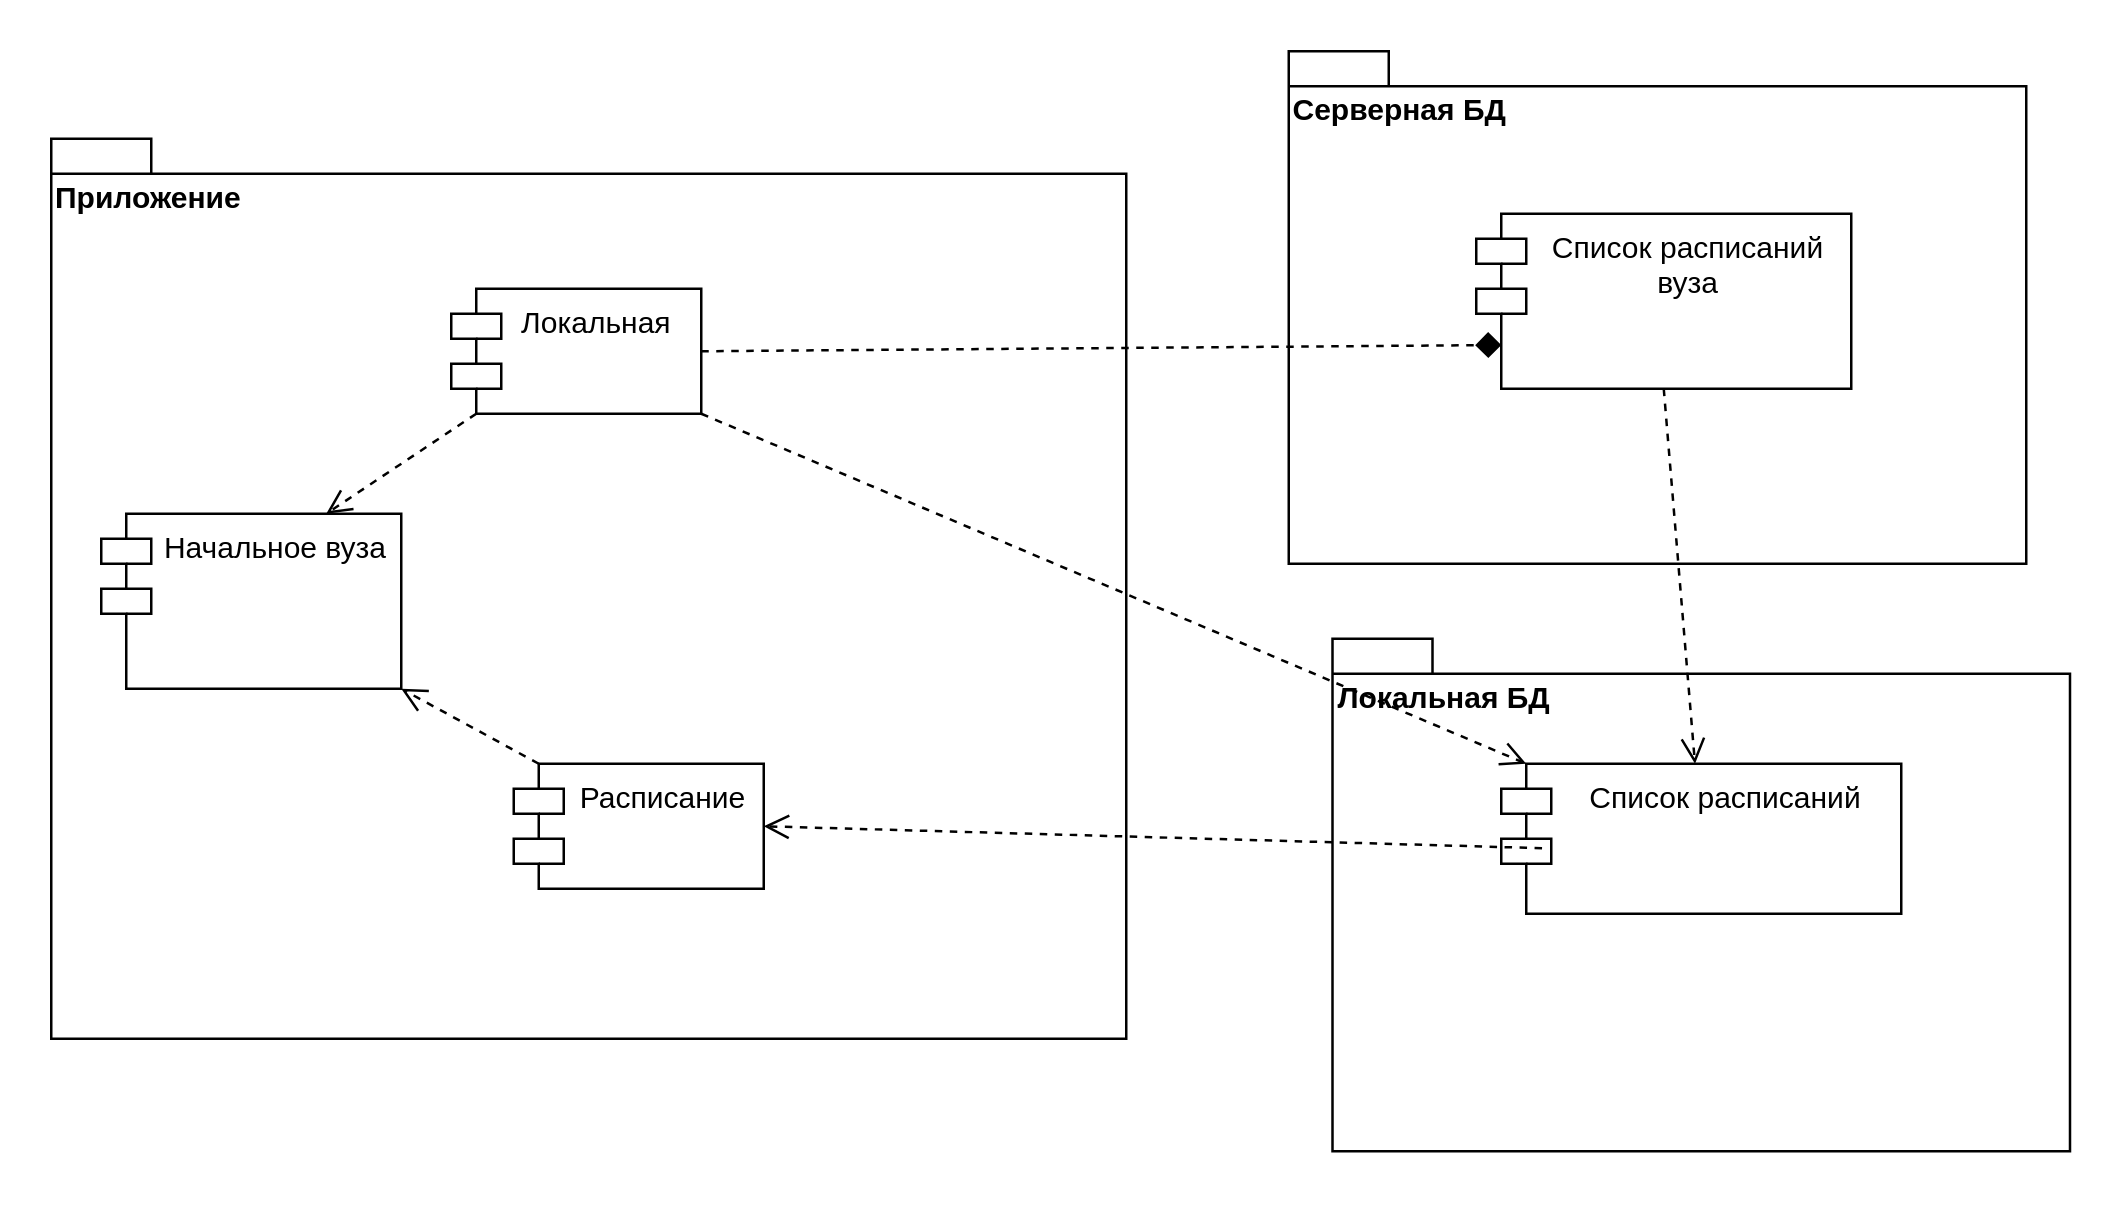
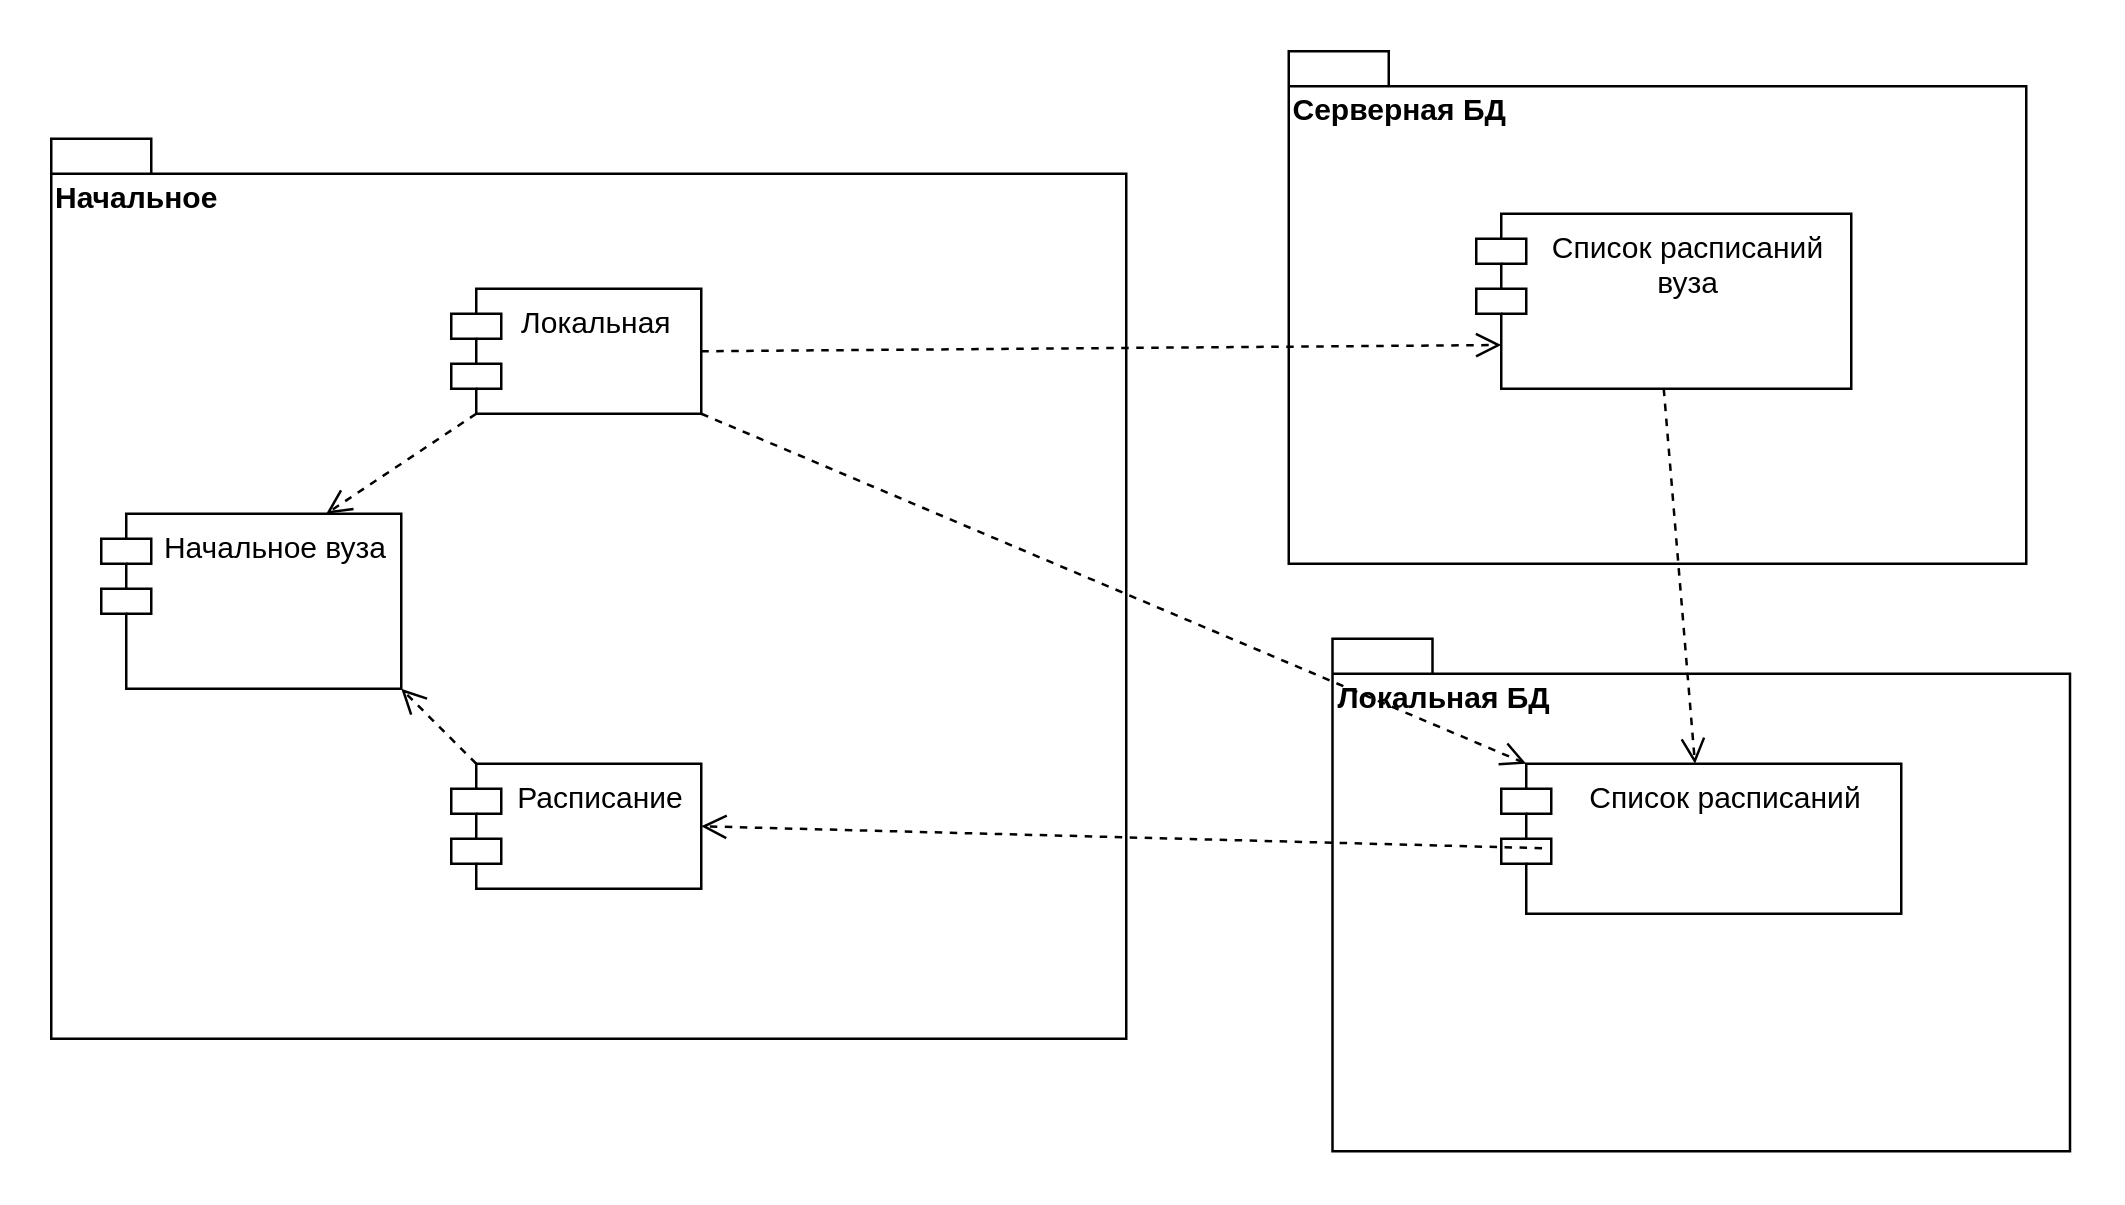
node "Приложение": label "Приложение" -> "Начальное"
edge "Локальная" -> "Список расписаний вуза": arrowhead diamond -> open
node "Расписание": moved (639, 826) -> (576, 826)
